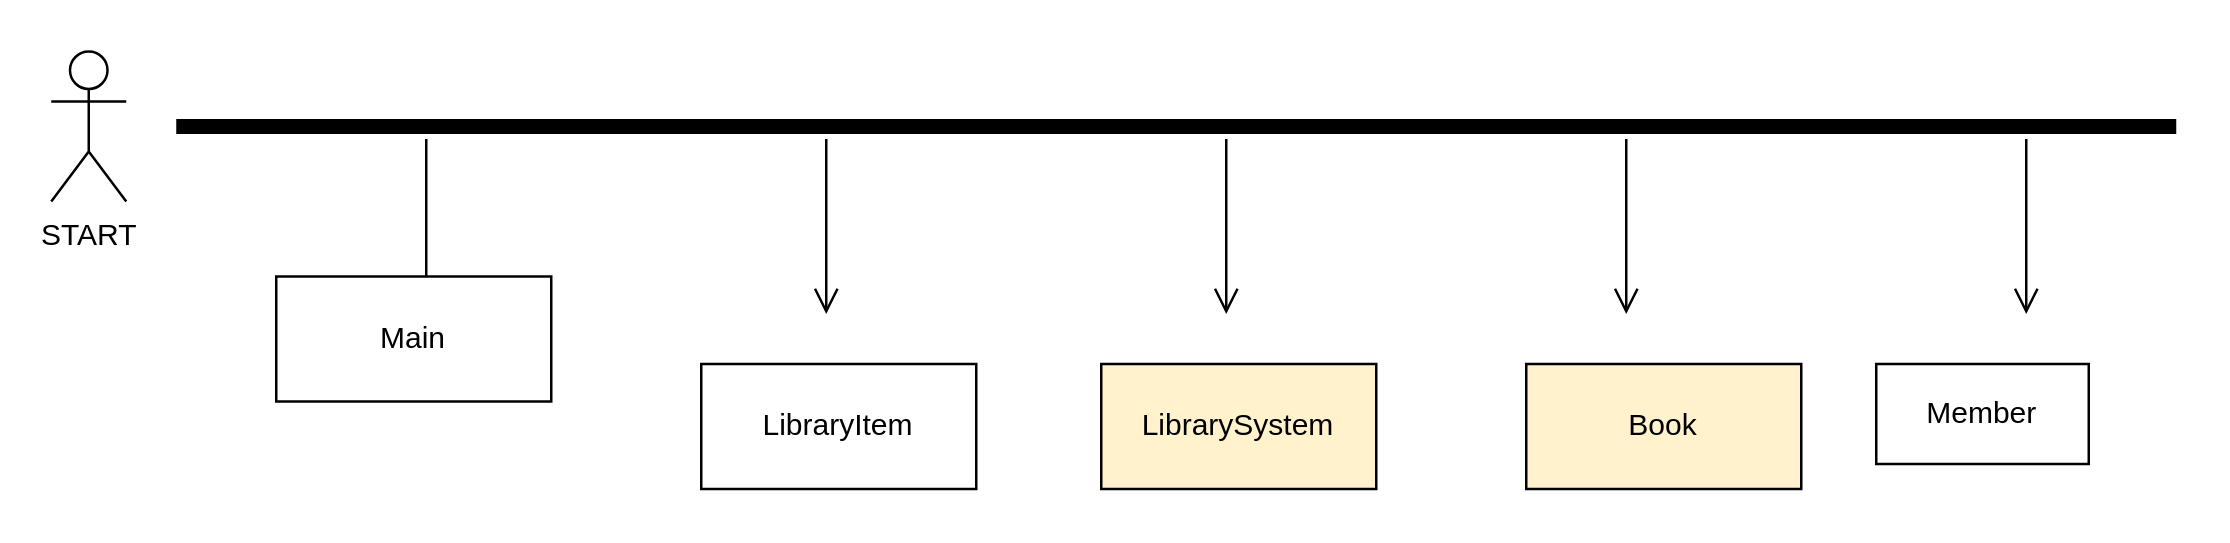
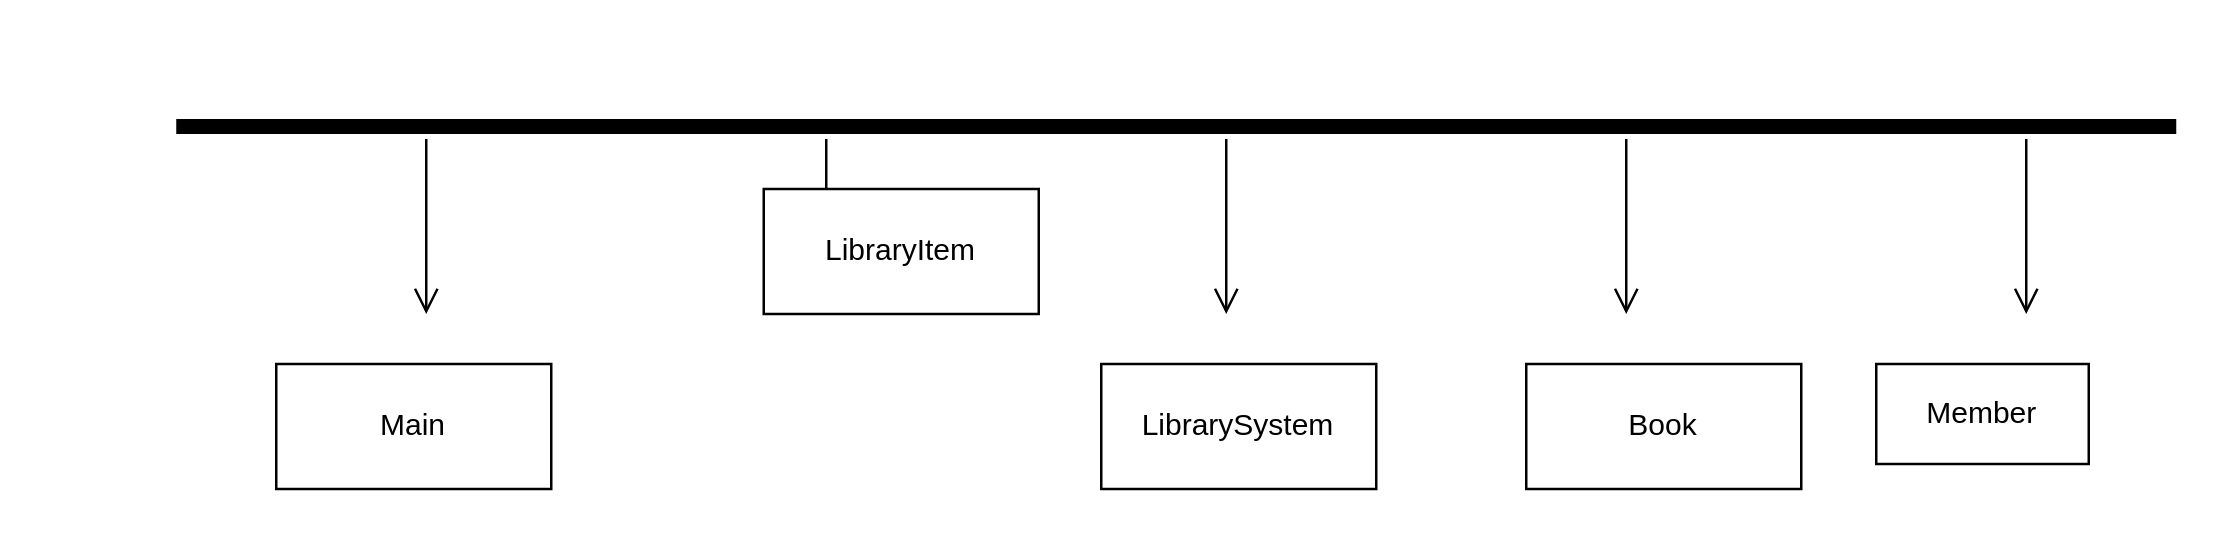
node "START": removed
node "Main": moved (414, 339) -> (414, 426)
node "LibraryItem": moved (839, 426) -> (901, 251)
node "LibrarySystem": fillcolor #fff2cc -> #ffffff
node "Book": fillcolor #fff2cc -> #ffffff
